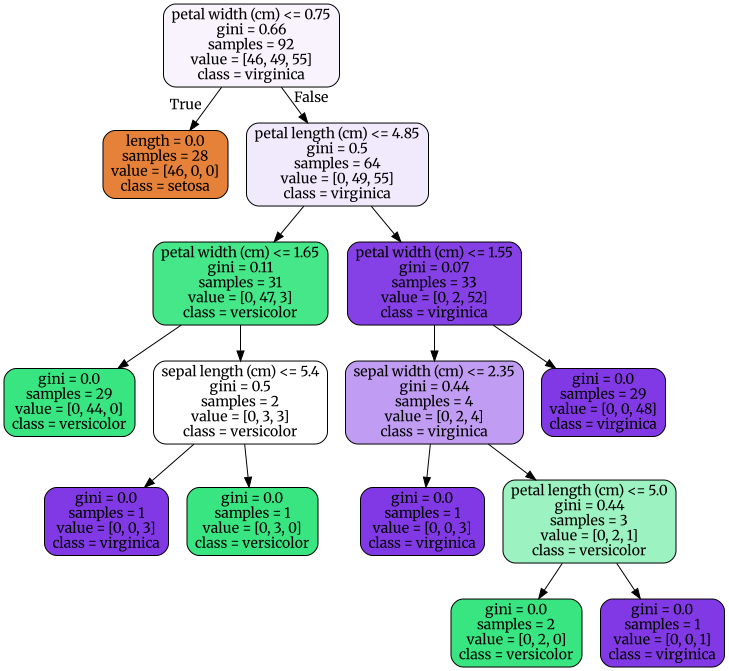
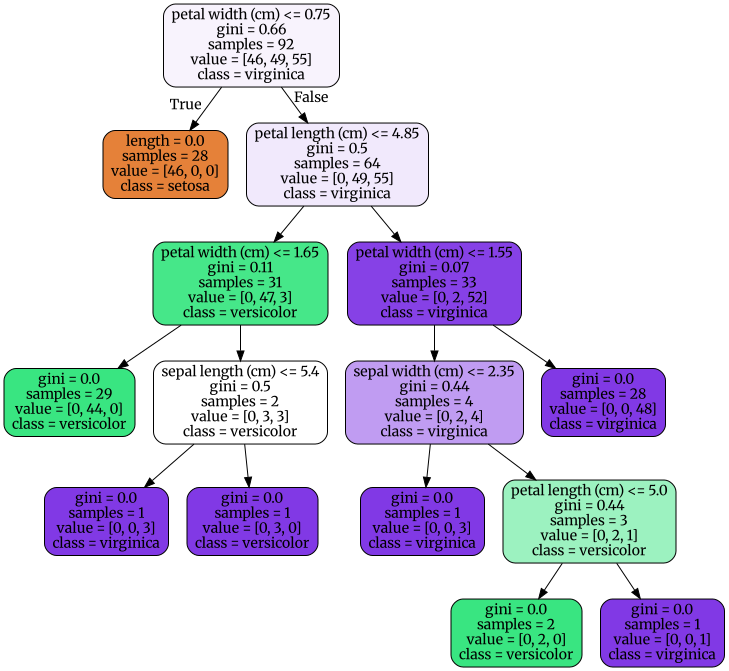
node "gini = 0.0 samples = 29 value = [0, 0, 48] class = virginica": label "gini = 0.0 samples = 29 value = [0, 0, 48] class = virginica" -> "gini = 0.0 samples = 28 value = [0, 0, 48] class = virginica"
node "gini = 0.0 samples = 1 value = [0, 3, 0] class = versicolor": fillcolor #39e581 -> #8139e5
